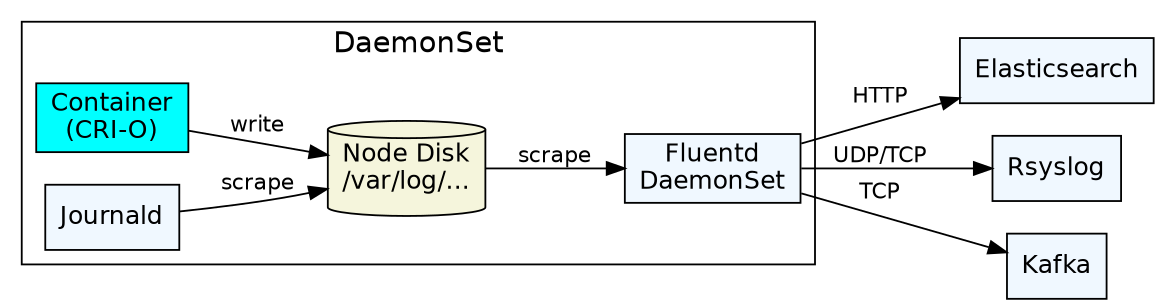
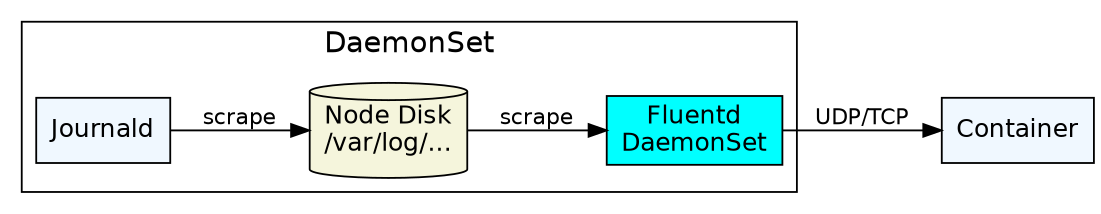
node "Elasticsearch": removed
node "Container (CRI-O)": removed
node "Fluentd DaemonSet": fillcolor aliceblue -> cyan
node "Rsyslog": label "Rsyslog" -> "Container"
node "Kafka": removed
